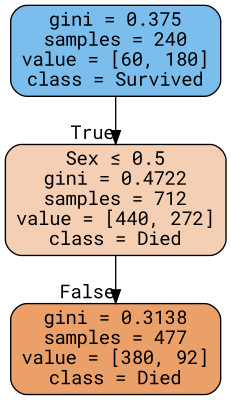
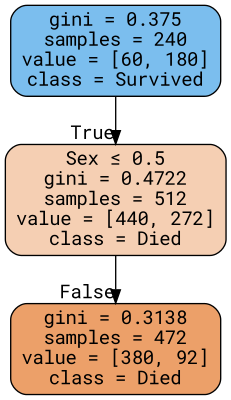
node "Sex ≤ 0.5": text "samples = 712" -> "samples = 512"
node "gini = 0.3138": text "samples = 477" -> "samples = 472"
